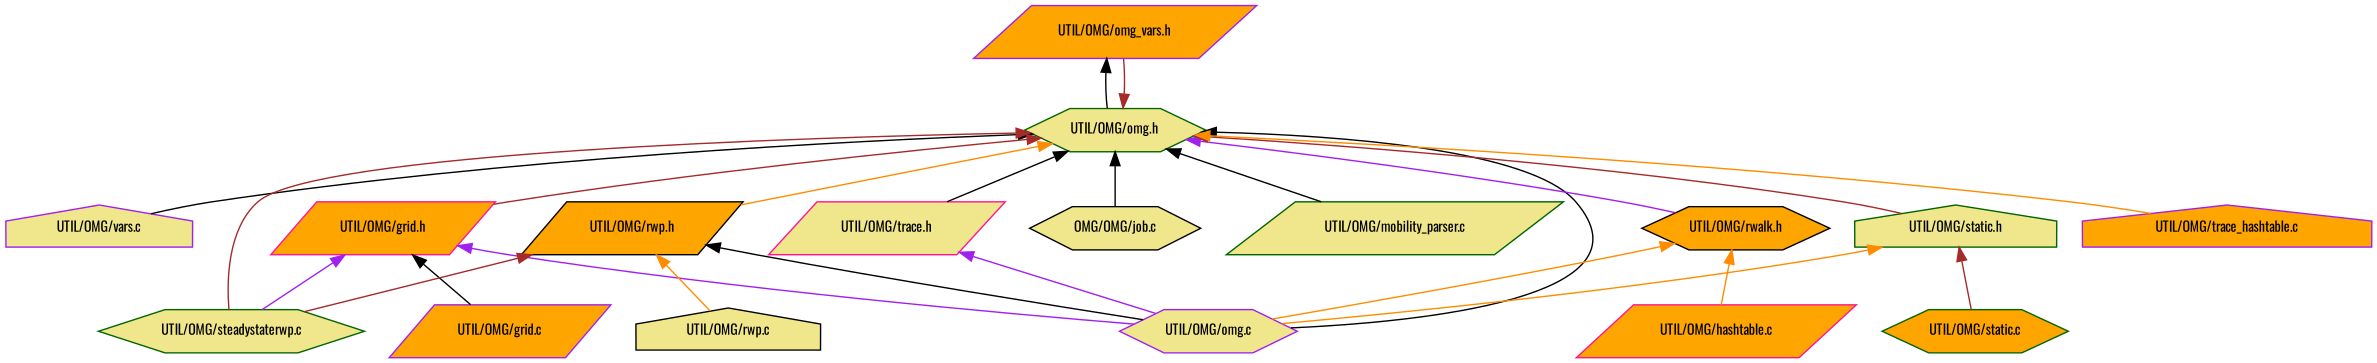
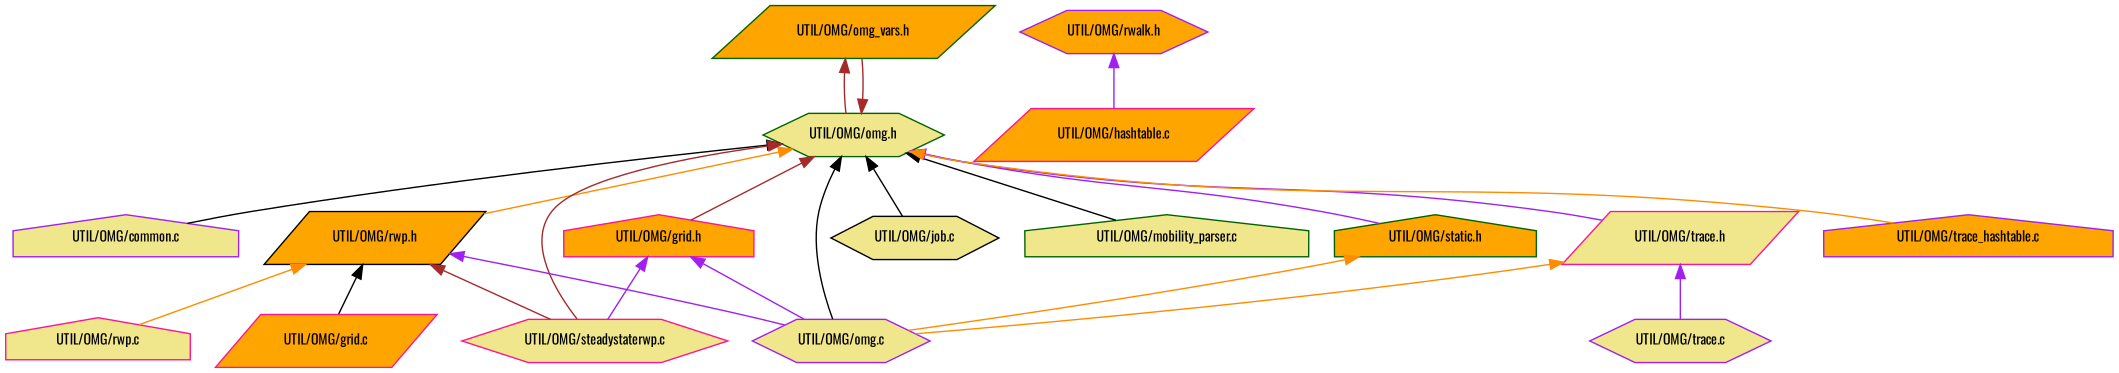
node "UTIL/OMG/omg_vars.h": color purple -> darkgreen
edge "UTIL/OMG/omg.h" -> "UTIL/OMG/omg_vars.h": color black -> brown
edge "UTIL/OMG/static.h" -> "UTIL/OMG/omg.h": color brown -> purple
edge "UTIL/OMG/rwalk.h" -> "UTIL/OMG/omg.h": removed
edge "UTIL/OMG/trace.h" -> "UTIL/OMG/omg.h": color black -> purple
node "UTIL/OMG/vars.c": label "UTIL/OMG/vars.c" -> "UTIL/OMG/common.c"
node "UTIL/OMG/grid.h": shape parallelogram -> house
node "OMG/OMG/job.c": label "OMG/OMG/job.c" -> "UTIL/OMG/job.c"
node "UTIL/OMG/mobility_parser.c": shape parallelogram -> house
node "UTIL/OMG/rwalk.h": color black -> purple
node "UTIL/OMG/static.h": fillcolor khaki -> orange
edge "UTIL/OMG/omg.c" -> "UTIL/OMG/rwalk.h": removed
edge "UTIL/OMG/hashtable.c" -> "UTIL/OMG/rwalk.h": color darkorange -> purple
edge "UTIL/OMG/grid.c" -> "UTIL/OMG/grid.h": now "UTIL/OMG/grid.c" -> "UTIL/OMG/rwp.h"
edge "UTIL/OMG/omg.c" -> "UTIL/OMG/rwp.h": color black -> purple
edge "UTIL/OMG/omg.c" -> "UTIL/OMG/trace.h": color purple -> darkorange
node "UTIL/OMG/steadystaterwp.c": color darkgreen -> deeppink
node "UTIL/OMG/grid.c": color purple -> deeppink
node "UTIL/OMG/rwp.c": color black -> deeppink
node "UTIL/OMG/static.c": removed
node "UTIL/OMG/trace.c": added
